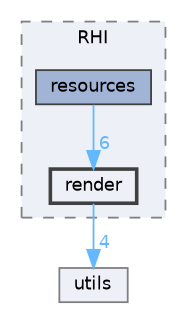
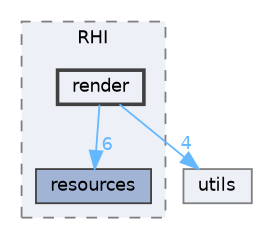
edge "resources" -> "render": reversed
